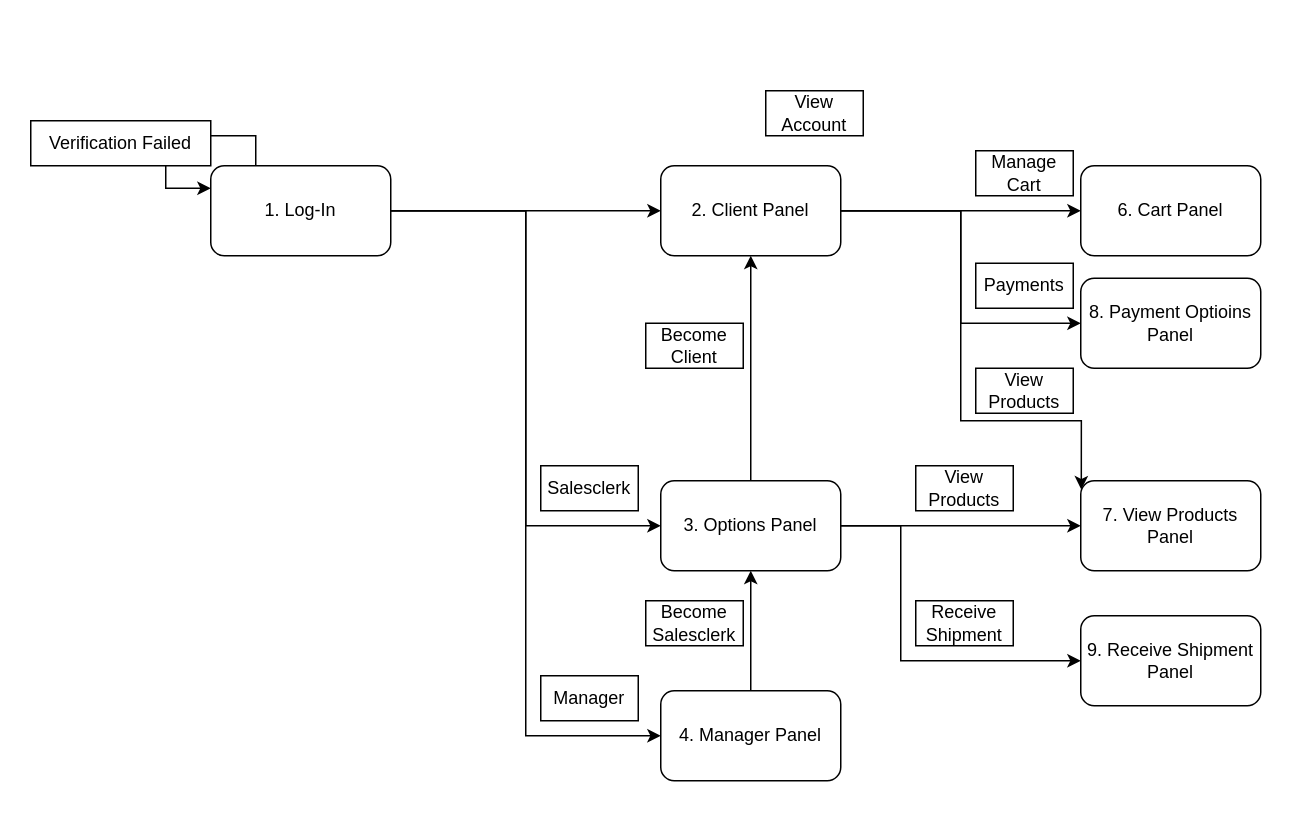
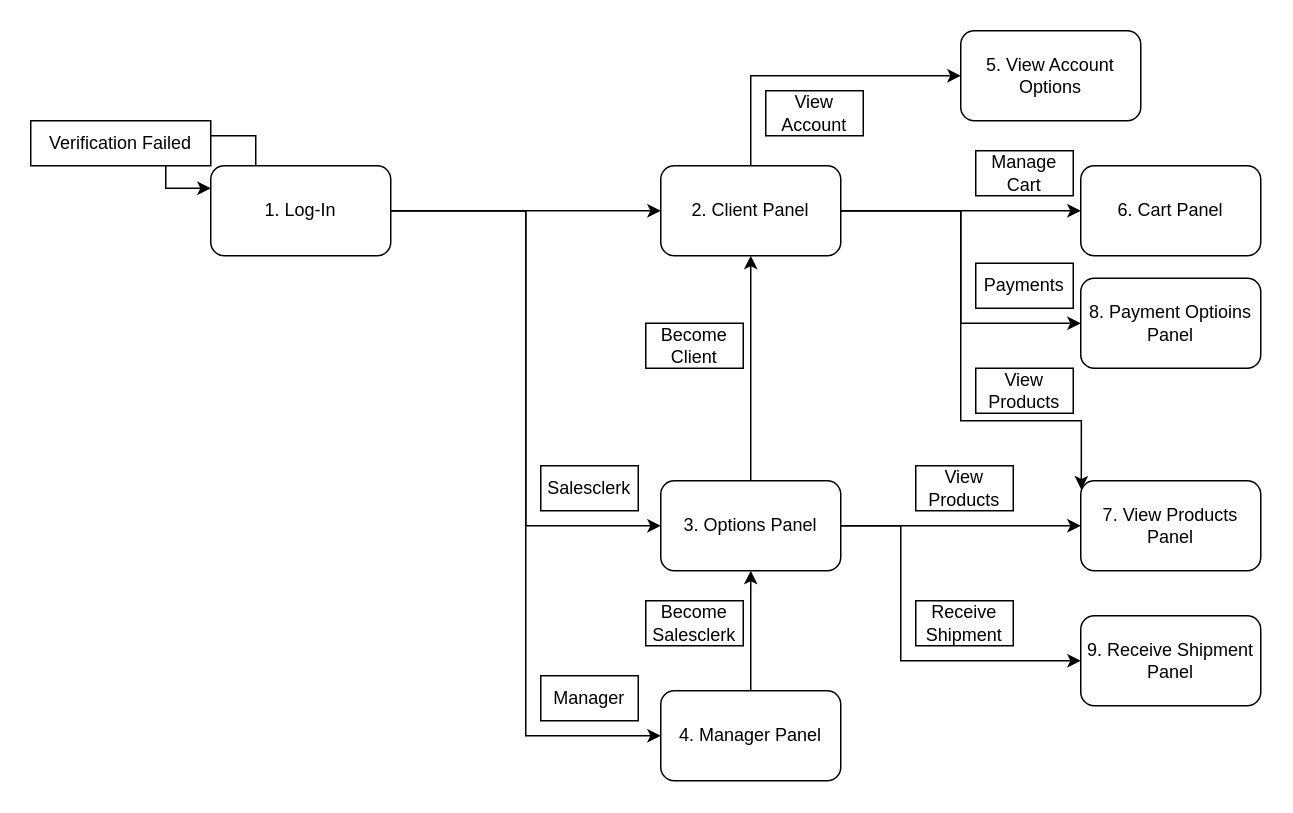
edge "2. Client Panel" -> "5. View Account Options": added
node "5. View Account Options": added
